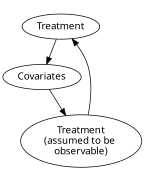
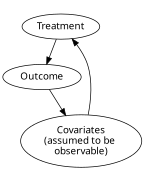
node "Covariates": label "Covariates" -> "Outcome"
node "Treatment (assumed to be observable)": label "Treatment (assumed to be observable)" -> "Covariates (assumed to be observable)"
